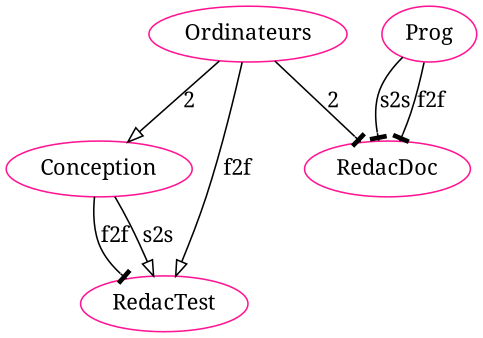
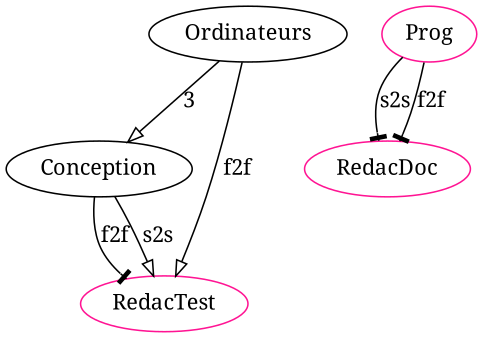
node "Ordinateurs": color deeppink -> black
edge "Ordinateurs" -> "RedacDoc": removed, label "2"
edge "Ordinateurs" -> "Conception": label "2" -> "3"
node "Conception": color deeppink -> black
